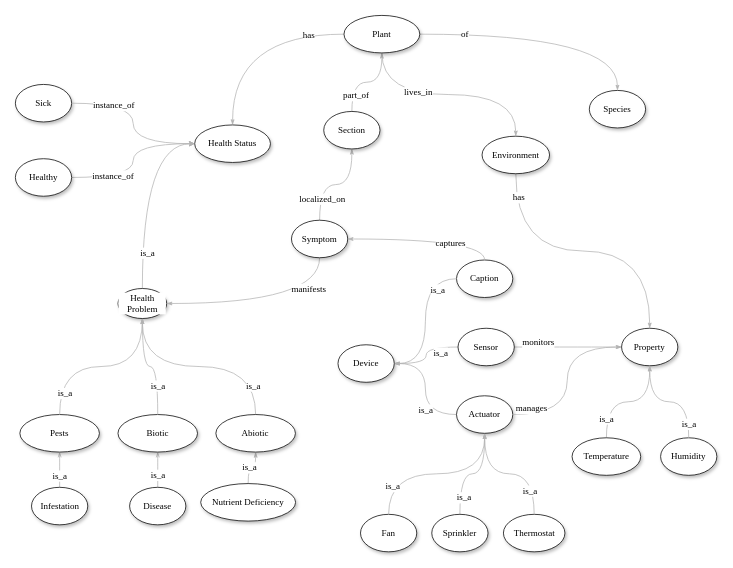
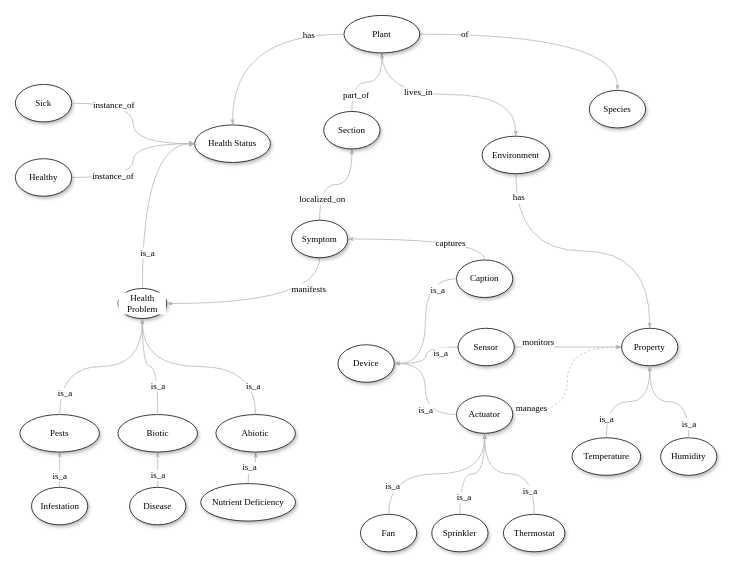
edge "Actuator" -> "Property": style solid -> dashed
